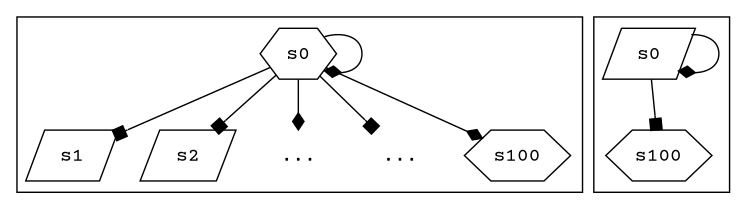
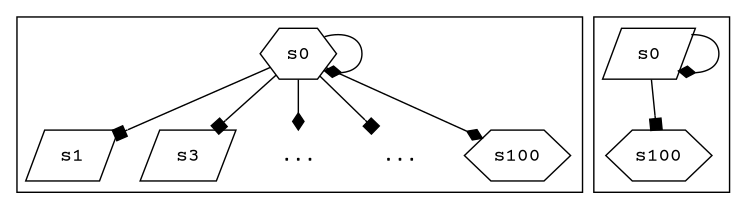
node "s2": label "s2" -> "s3"
